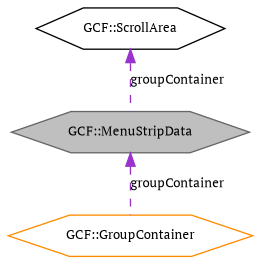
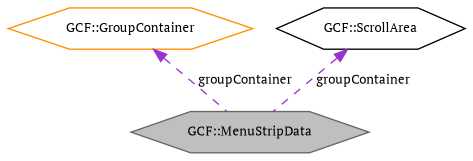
edge "GCF::GroupContainer" -> "GCF::MenuStripData": reversed
